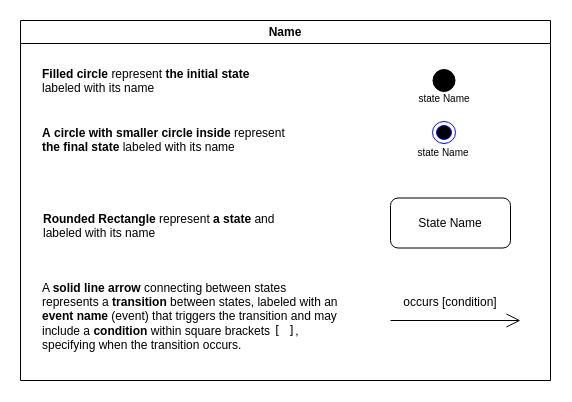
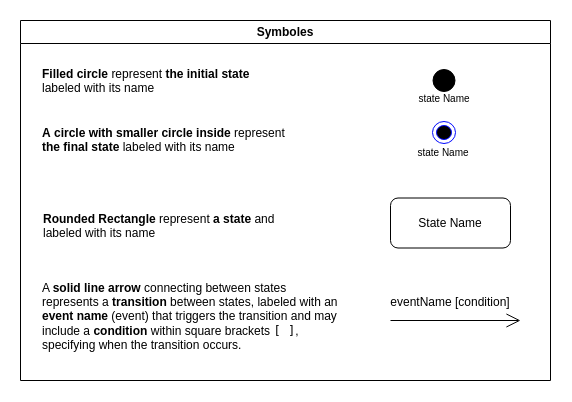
node "Name": label "Name" -> "Symboles"
node "occurs [condition]": label "occurs [condition]" -> "eventName [condition]"
